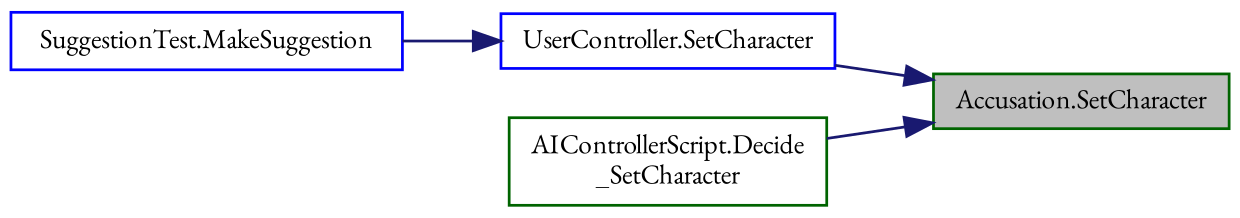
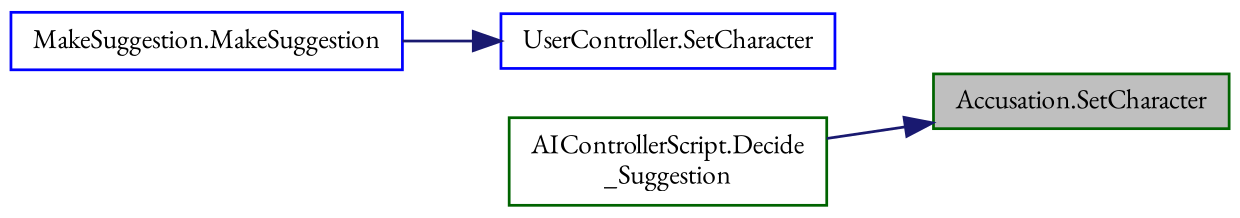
node "SuggestionTest.MakeSuggestion": label "SuggestionTest.MakeSuggestion" -> "MakeSuggestion.MakeSuggestion"
edge "UserController.SetCharacter" -> "Accusation.SetCharacter": removed
node "AIControllerScript.Decide _SetCharacter": label "AIControllerScript.Decide _SetCharacter" -> "AIControllerScript.Decide _Suggestion"
